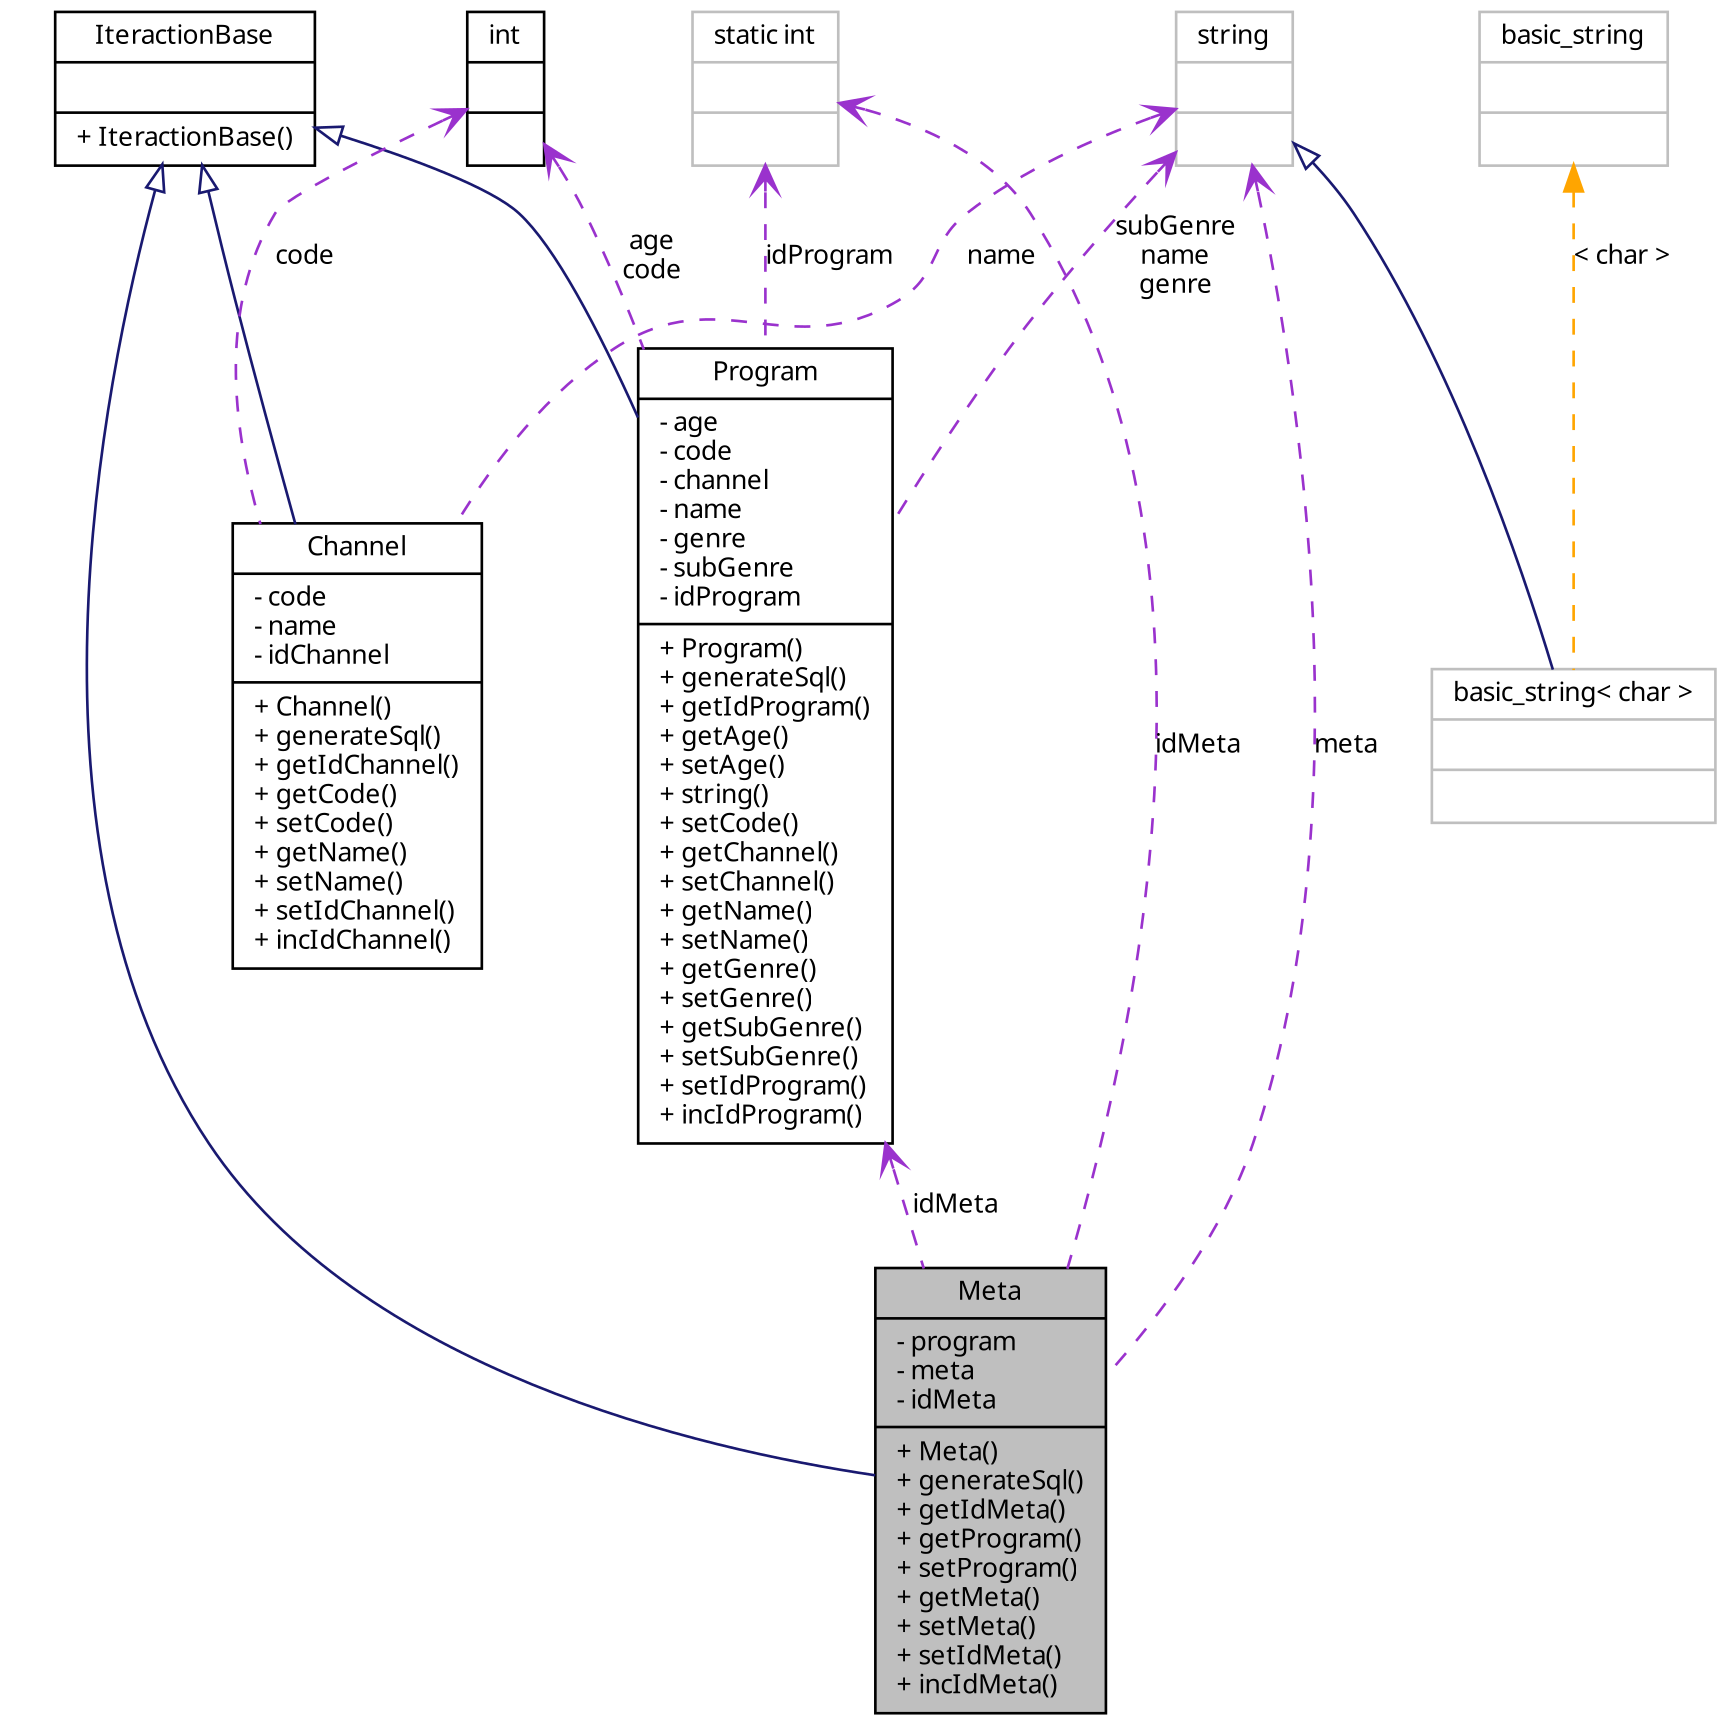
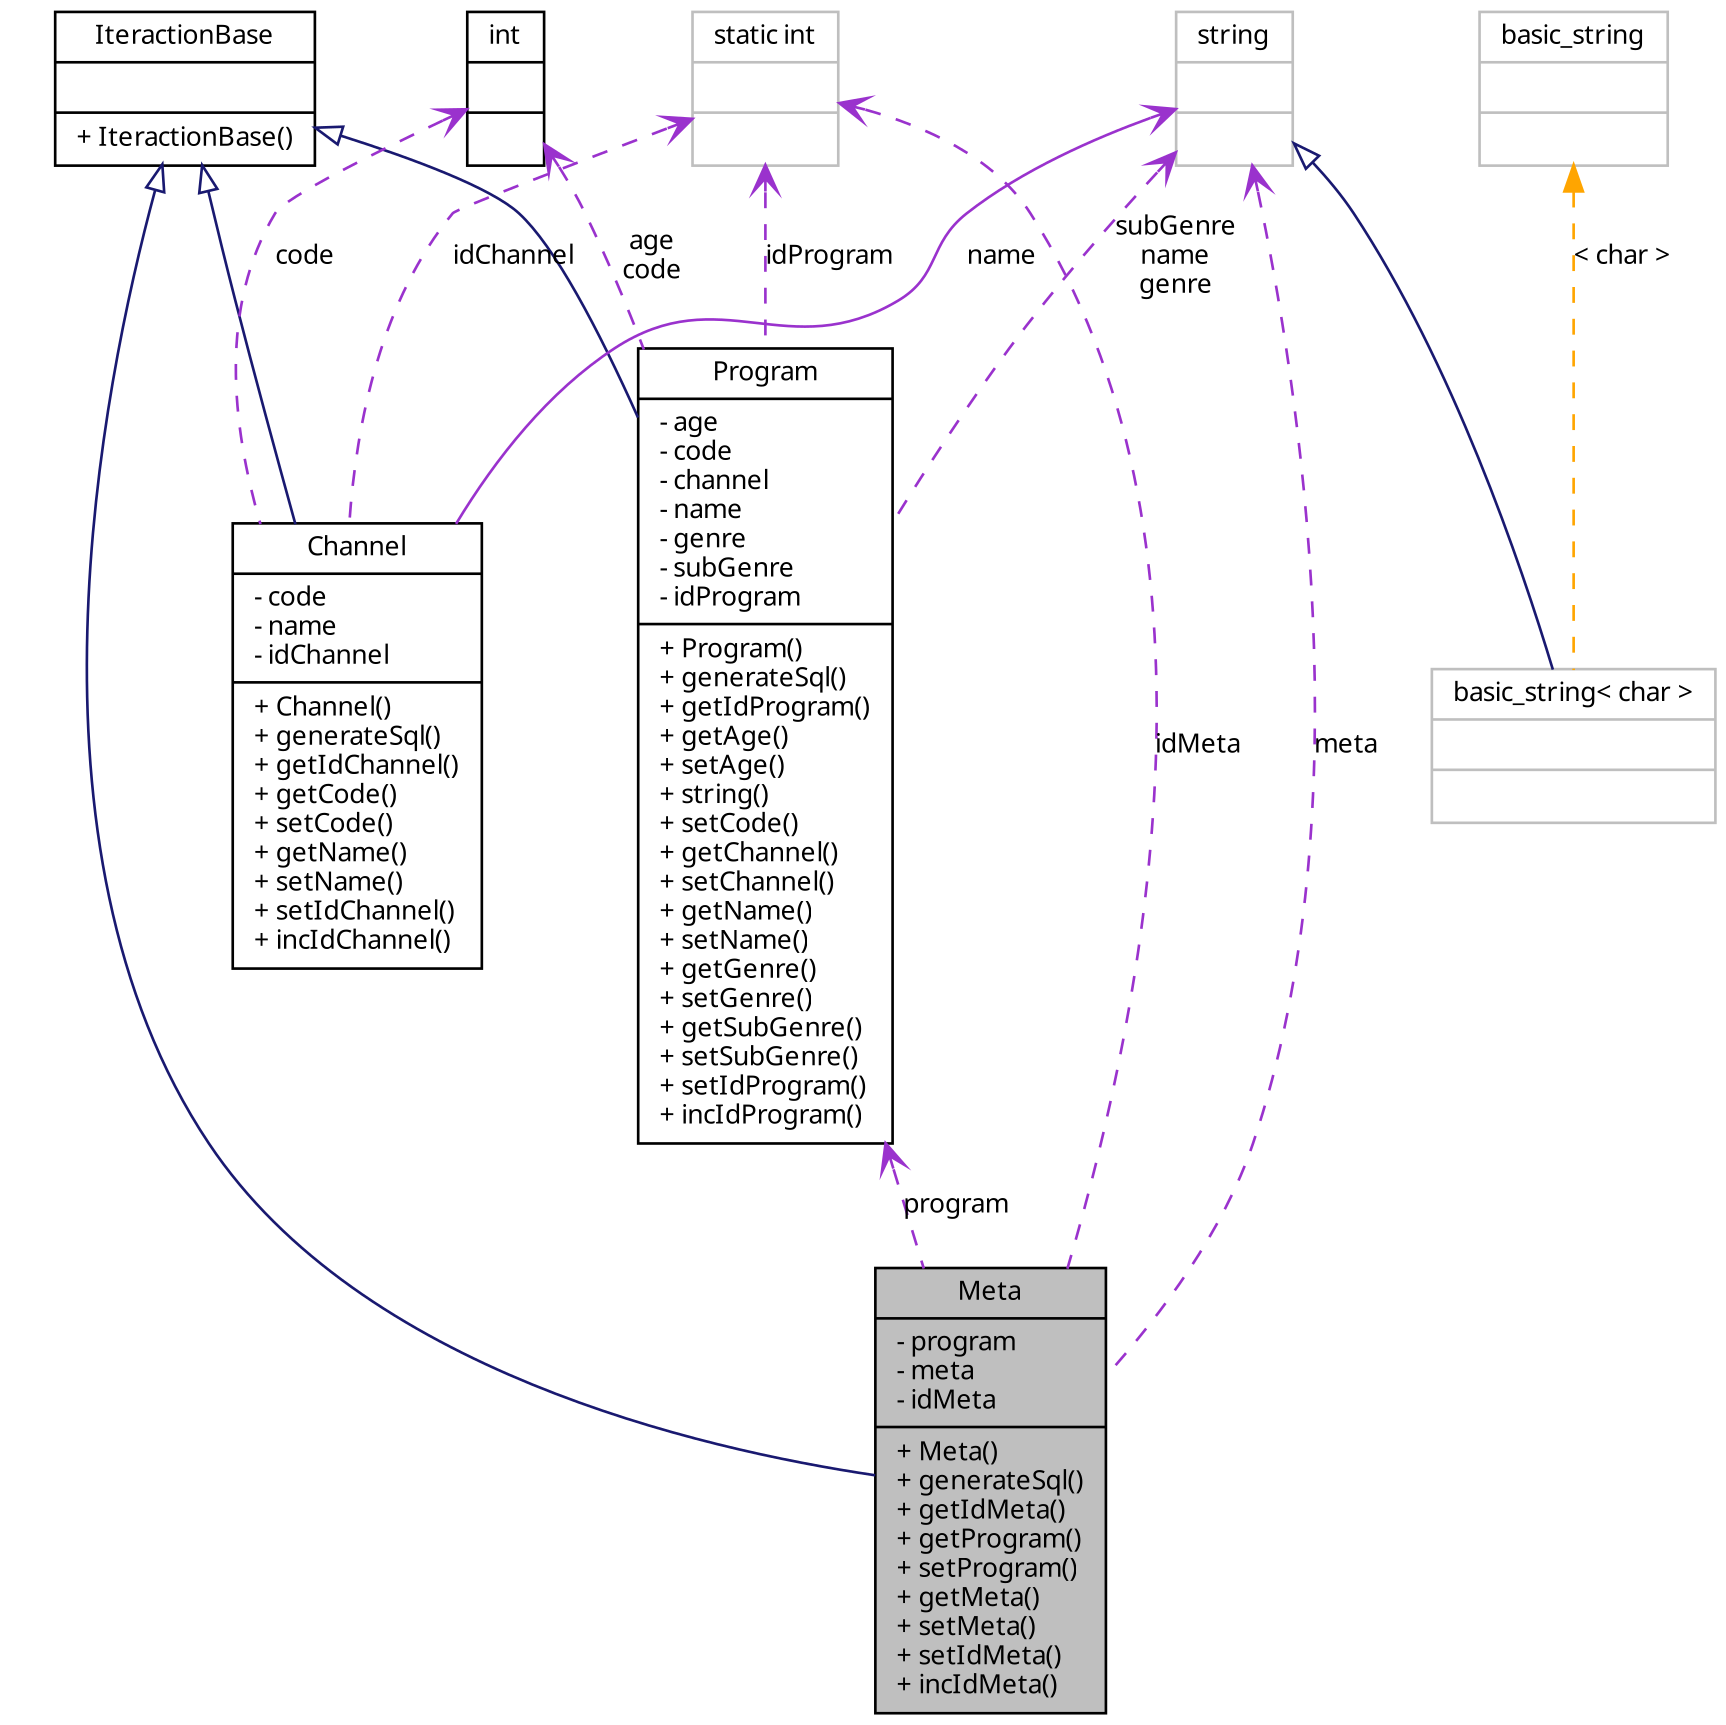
edge "Channel" -> "static int": added, label "idChannel"
edge "Channel" -> "string": style dashed -> solid
edge "Meta" -> "Program": label "idMeta" -> "program"
